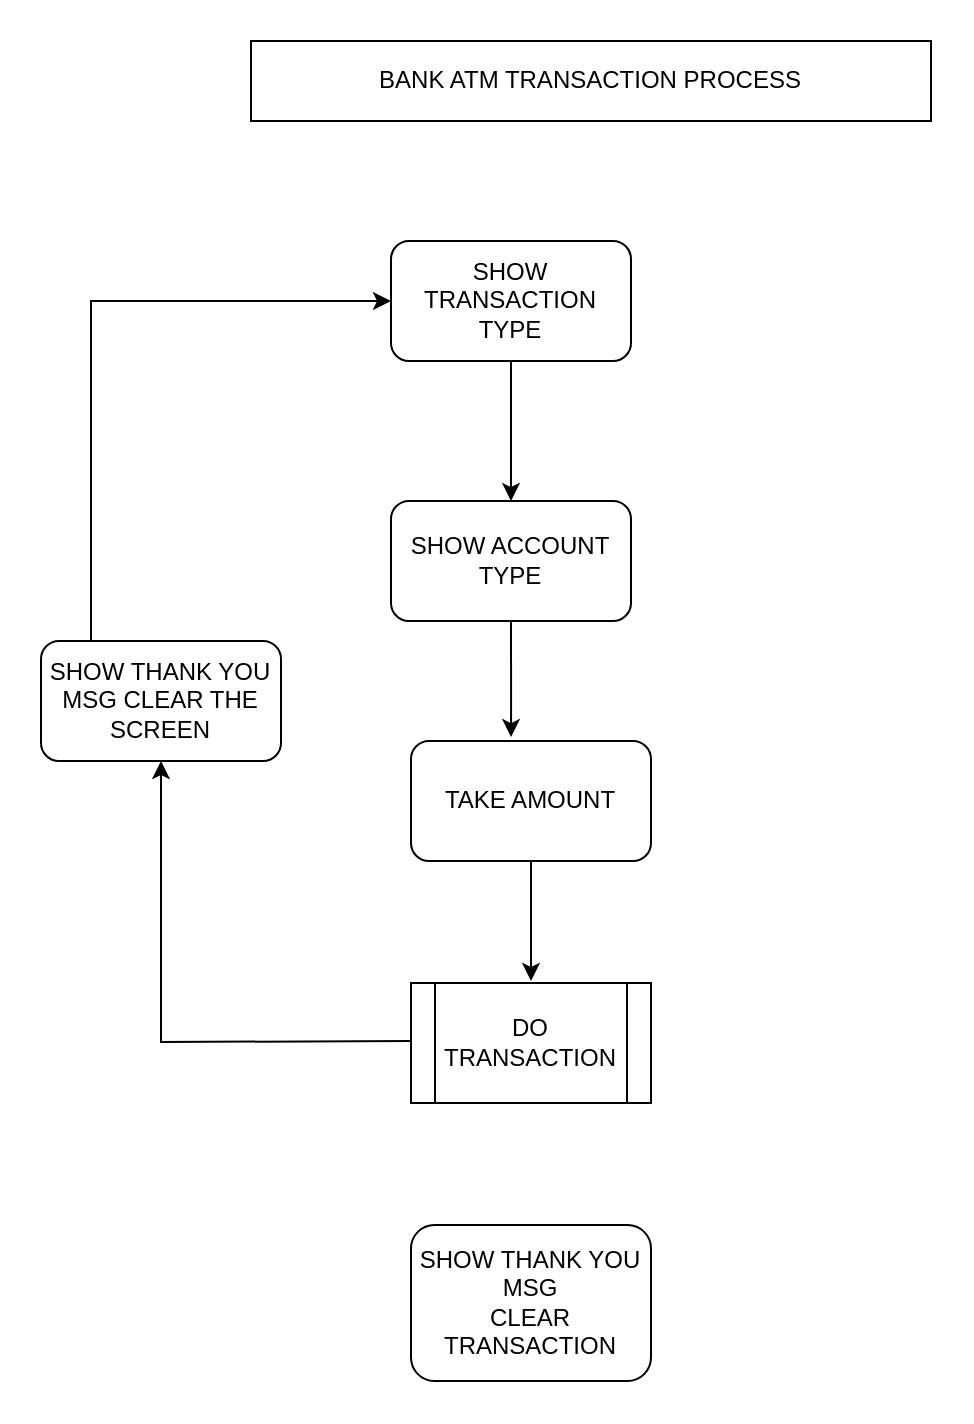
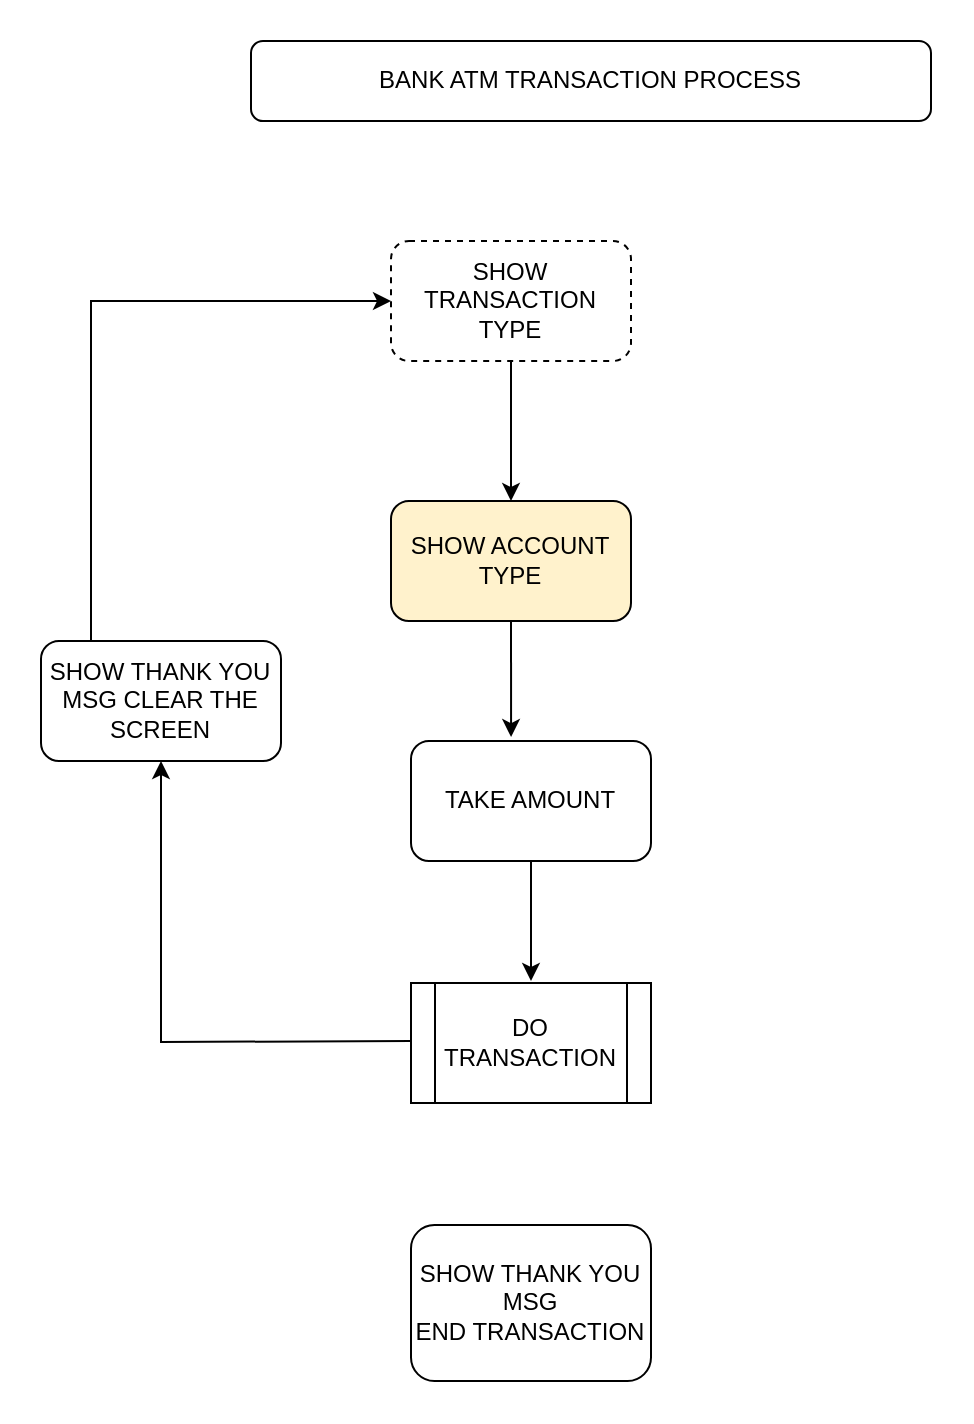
node "BANK ATM TRANSACTION PROCESS": shape rectangle -> rounded rectangle
node "SHOW TRANSACTION TYPE": style solid -> dashed
node "SHOW ACCOUNT TYPE": fillcolor #ffffff -> #fff2cc
node "SHOW THANK YOU MSG CLEAR TRANSACTION": label "SHOW THANK YOU MSG CLEAR TRANSACTION" -> "SHOW THANK YOU MSG END TRANSACTION"
